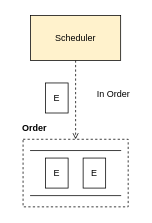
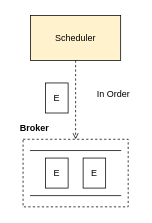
node "Order": label "Order" -> "Broker"
